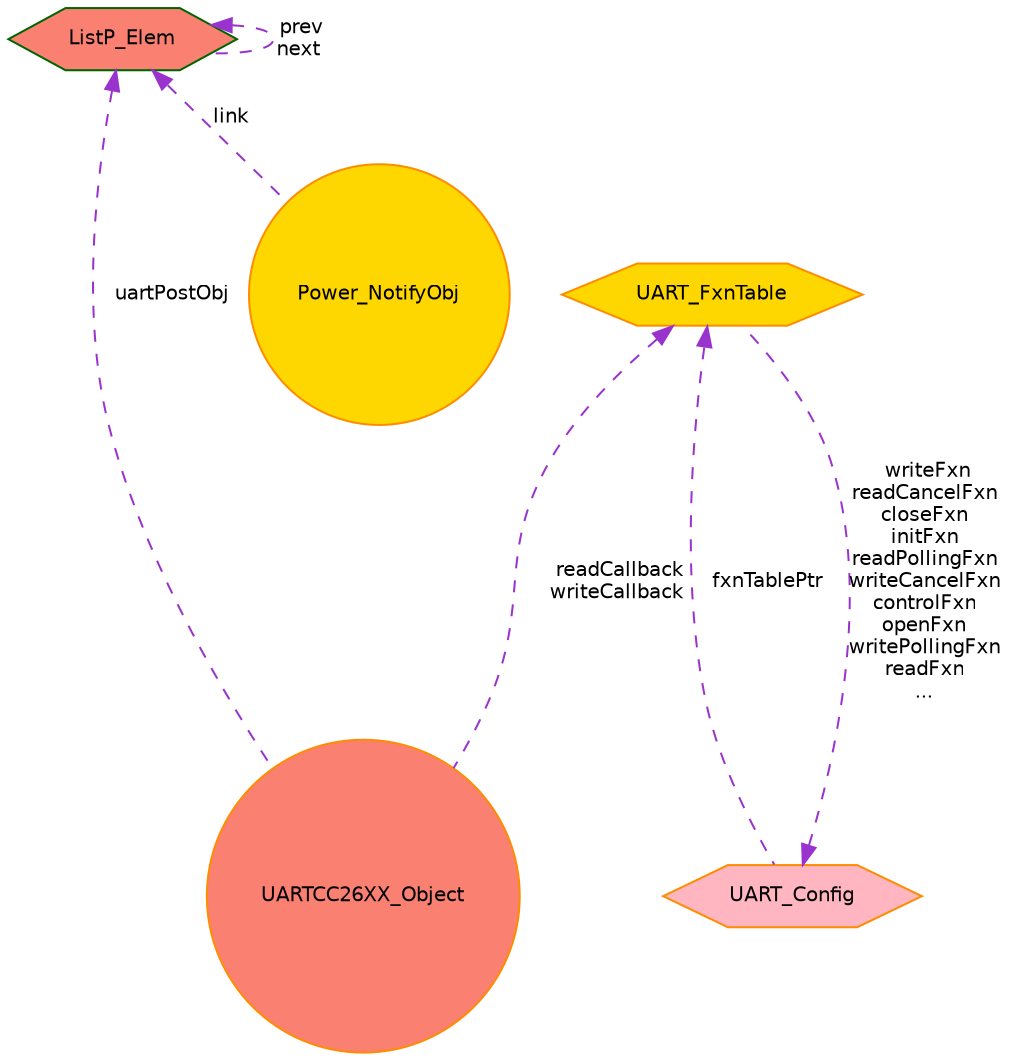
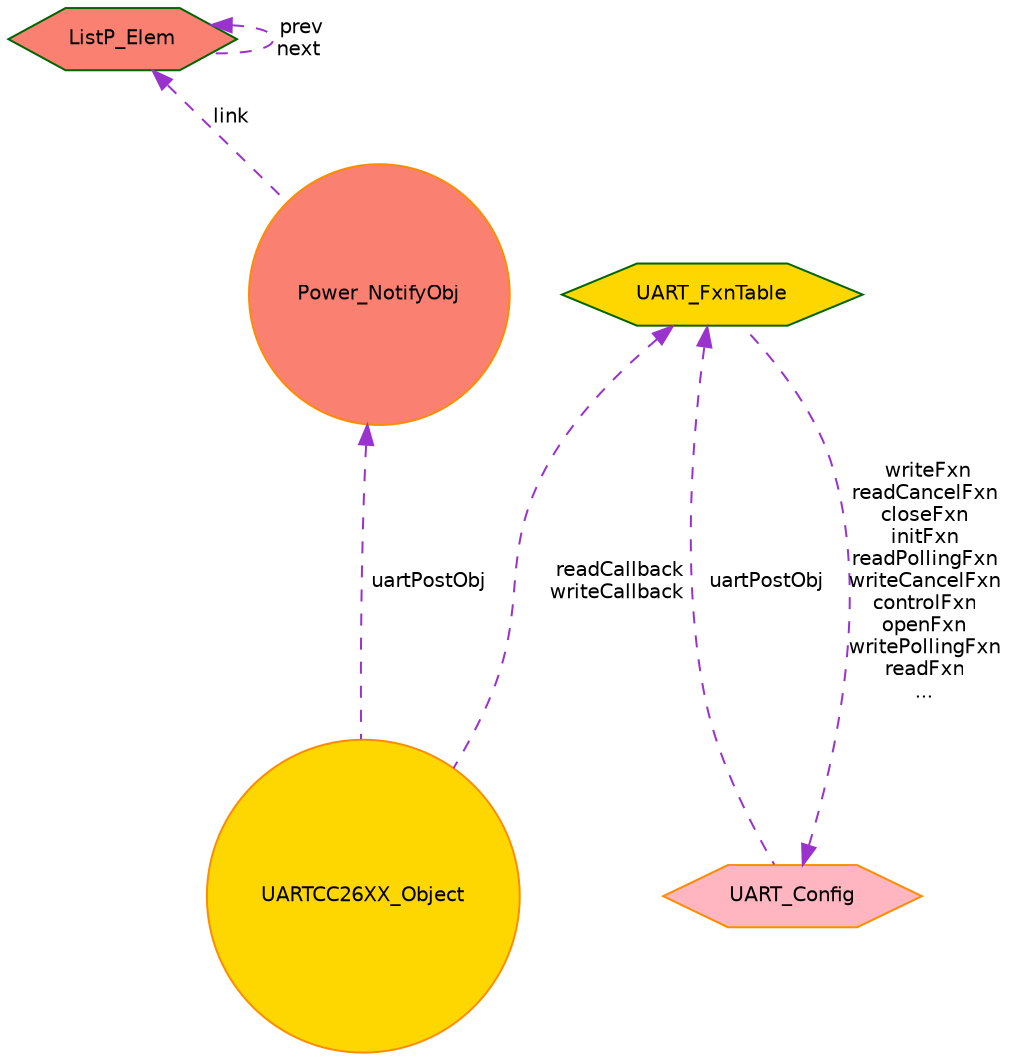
node "Power_NotifyObj": fillcolor gold -> salmon
node "UART_FxnTable": color darkorange -> darkgreen
edge "UARTCC26XX_Object" -> "ListP_Elem": now "UARTCC26XX_Object" -> "Power_NotifyObj"
edge "UART_Config" -> "UART_FxnTable": label " fxnTablePtr" -> " uartPostObj"
node "UARTCC26XX_Object": fillcolor salmon -> gold
